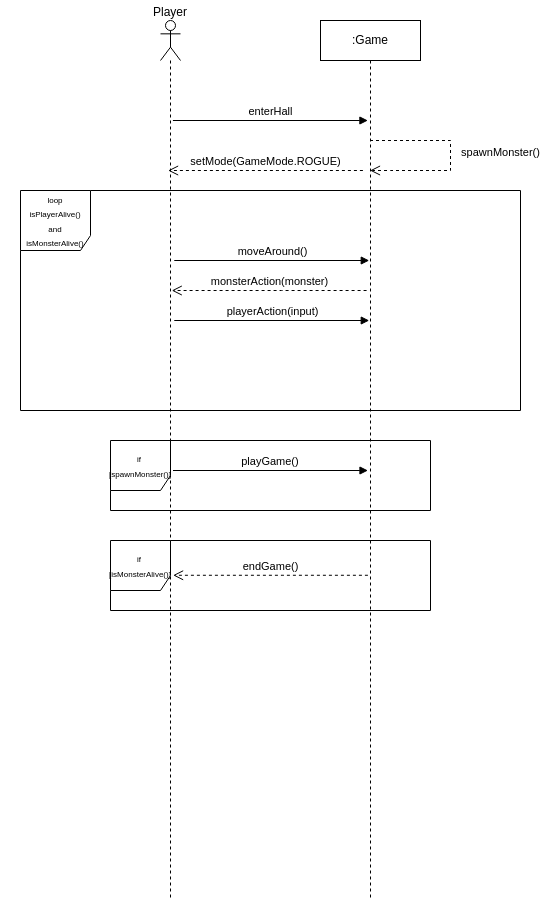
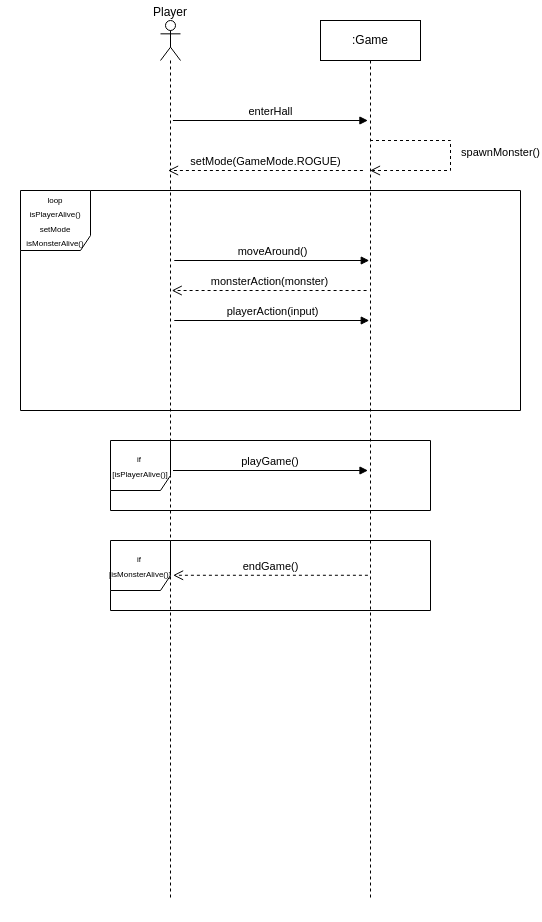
node "loop isPlayerAlive() and isMonsterAlive()": label "loop isPlayerAlive() and isMonsterAlive()" -> "loop isPlayerAlive() setMode isMonsterAlive()"
node "if [spawnMonster()]": label "if [spawnMonster()]" -> "if [isPlayerAlive()]"
